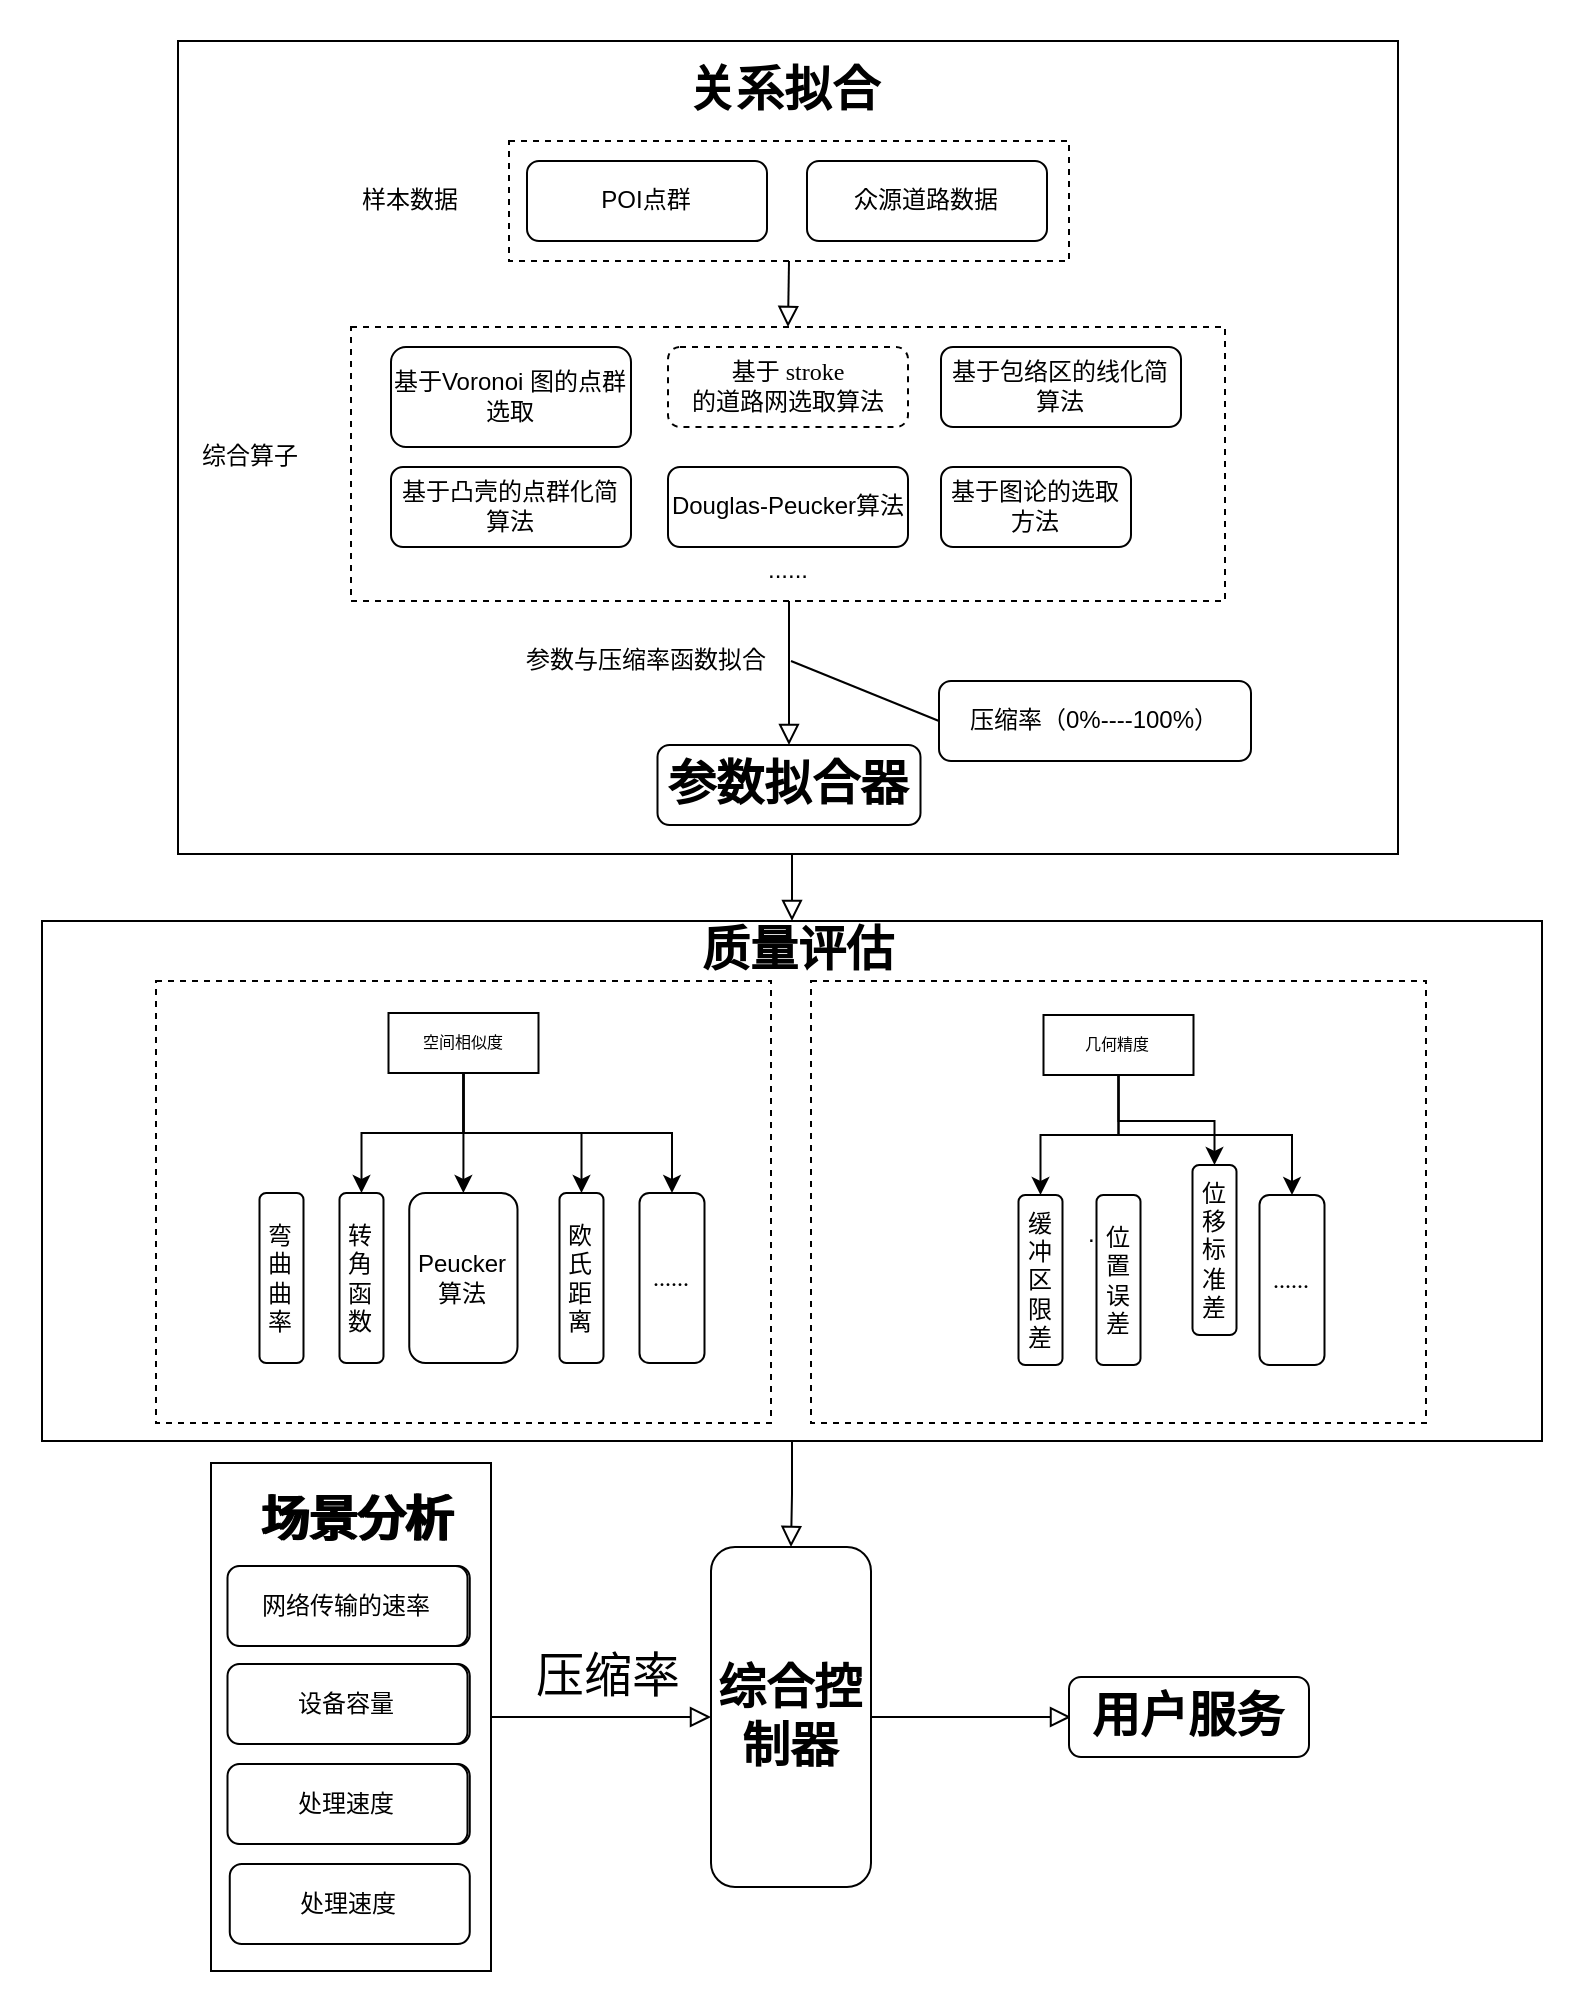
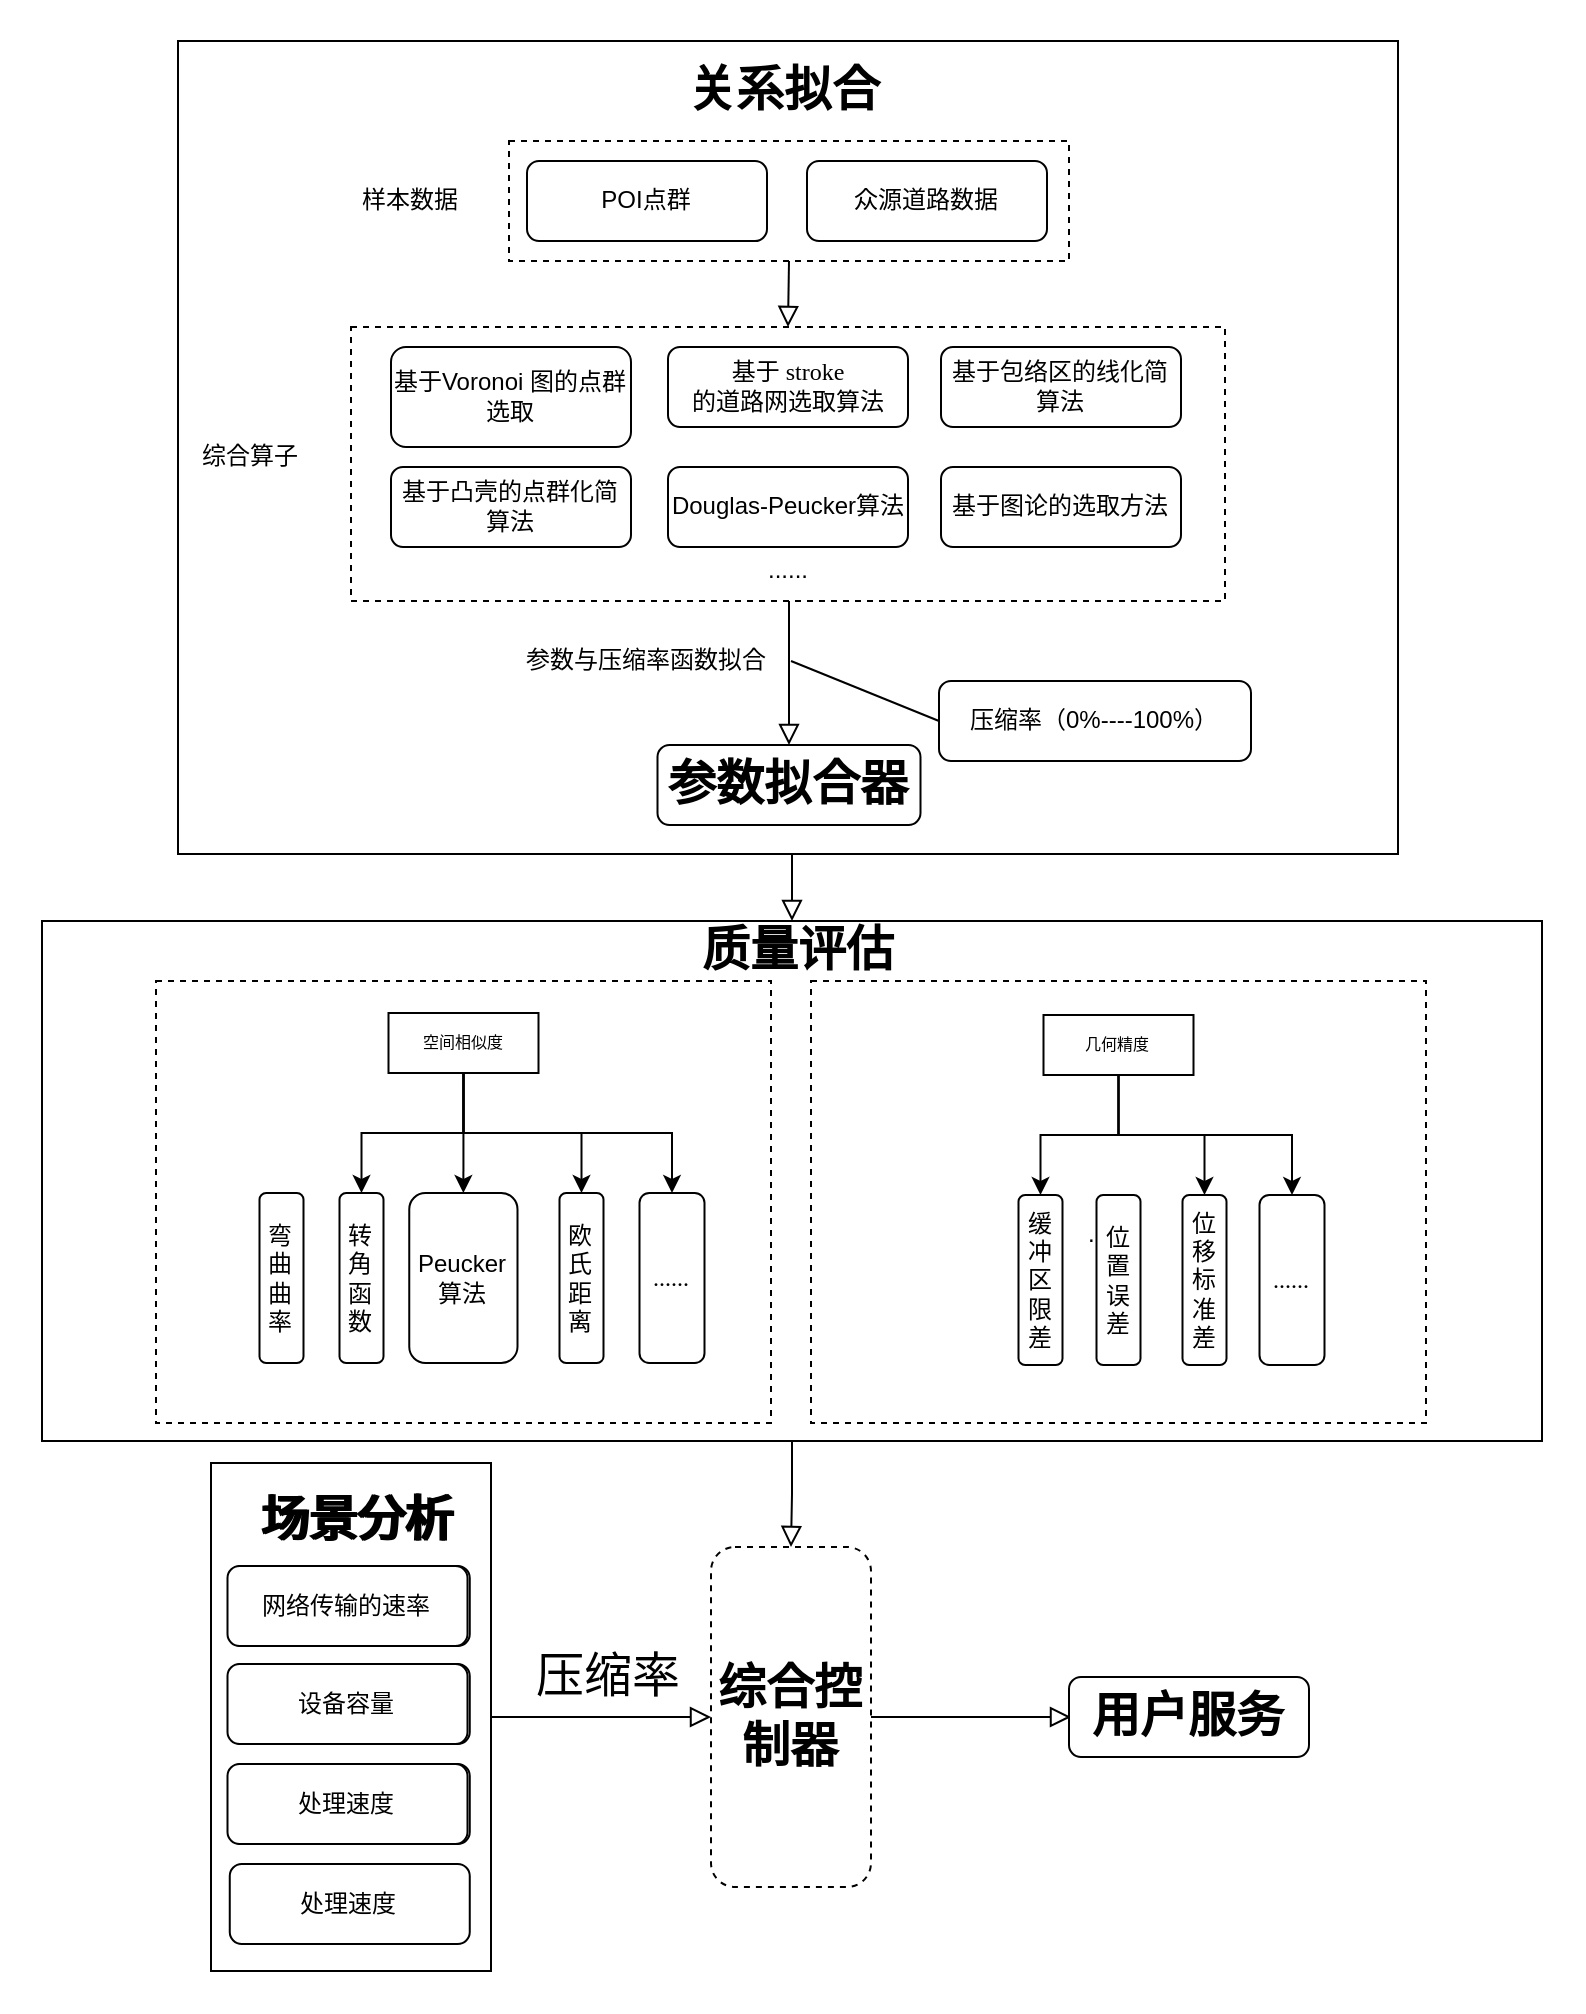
node "基于 stroke 的道路网选取算法": style dashed -> solid
node "基于图论的选取方法": size 190x80 -> 240x80
node "位移标准差": moved (1215, 1250) -> (1205, 1280)
node "综合控制器": style solid -> dashed
